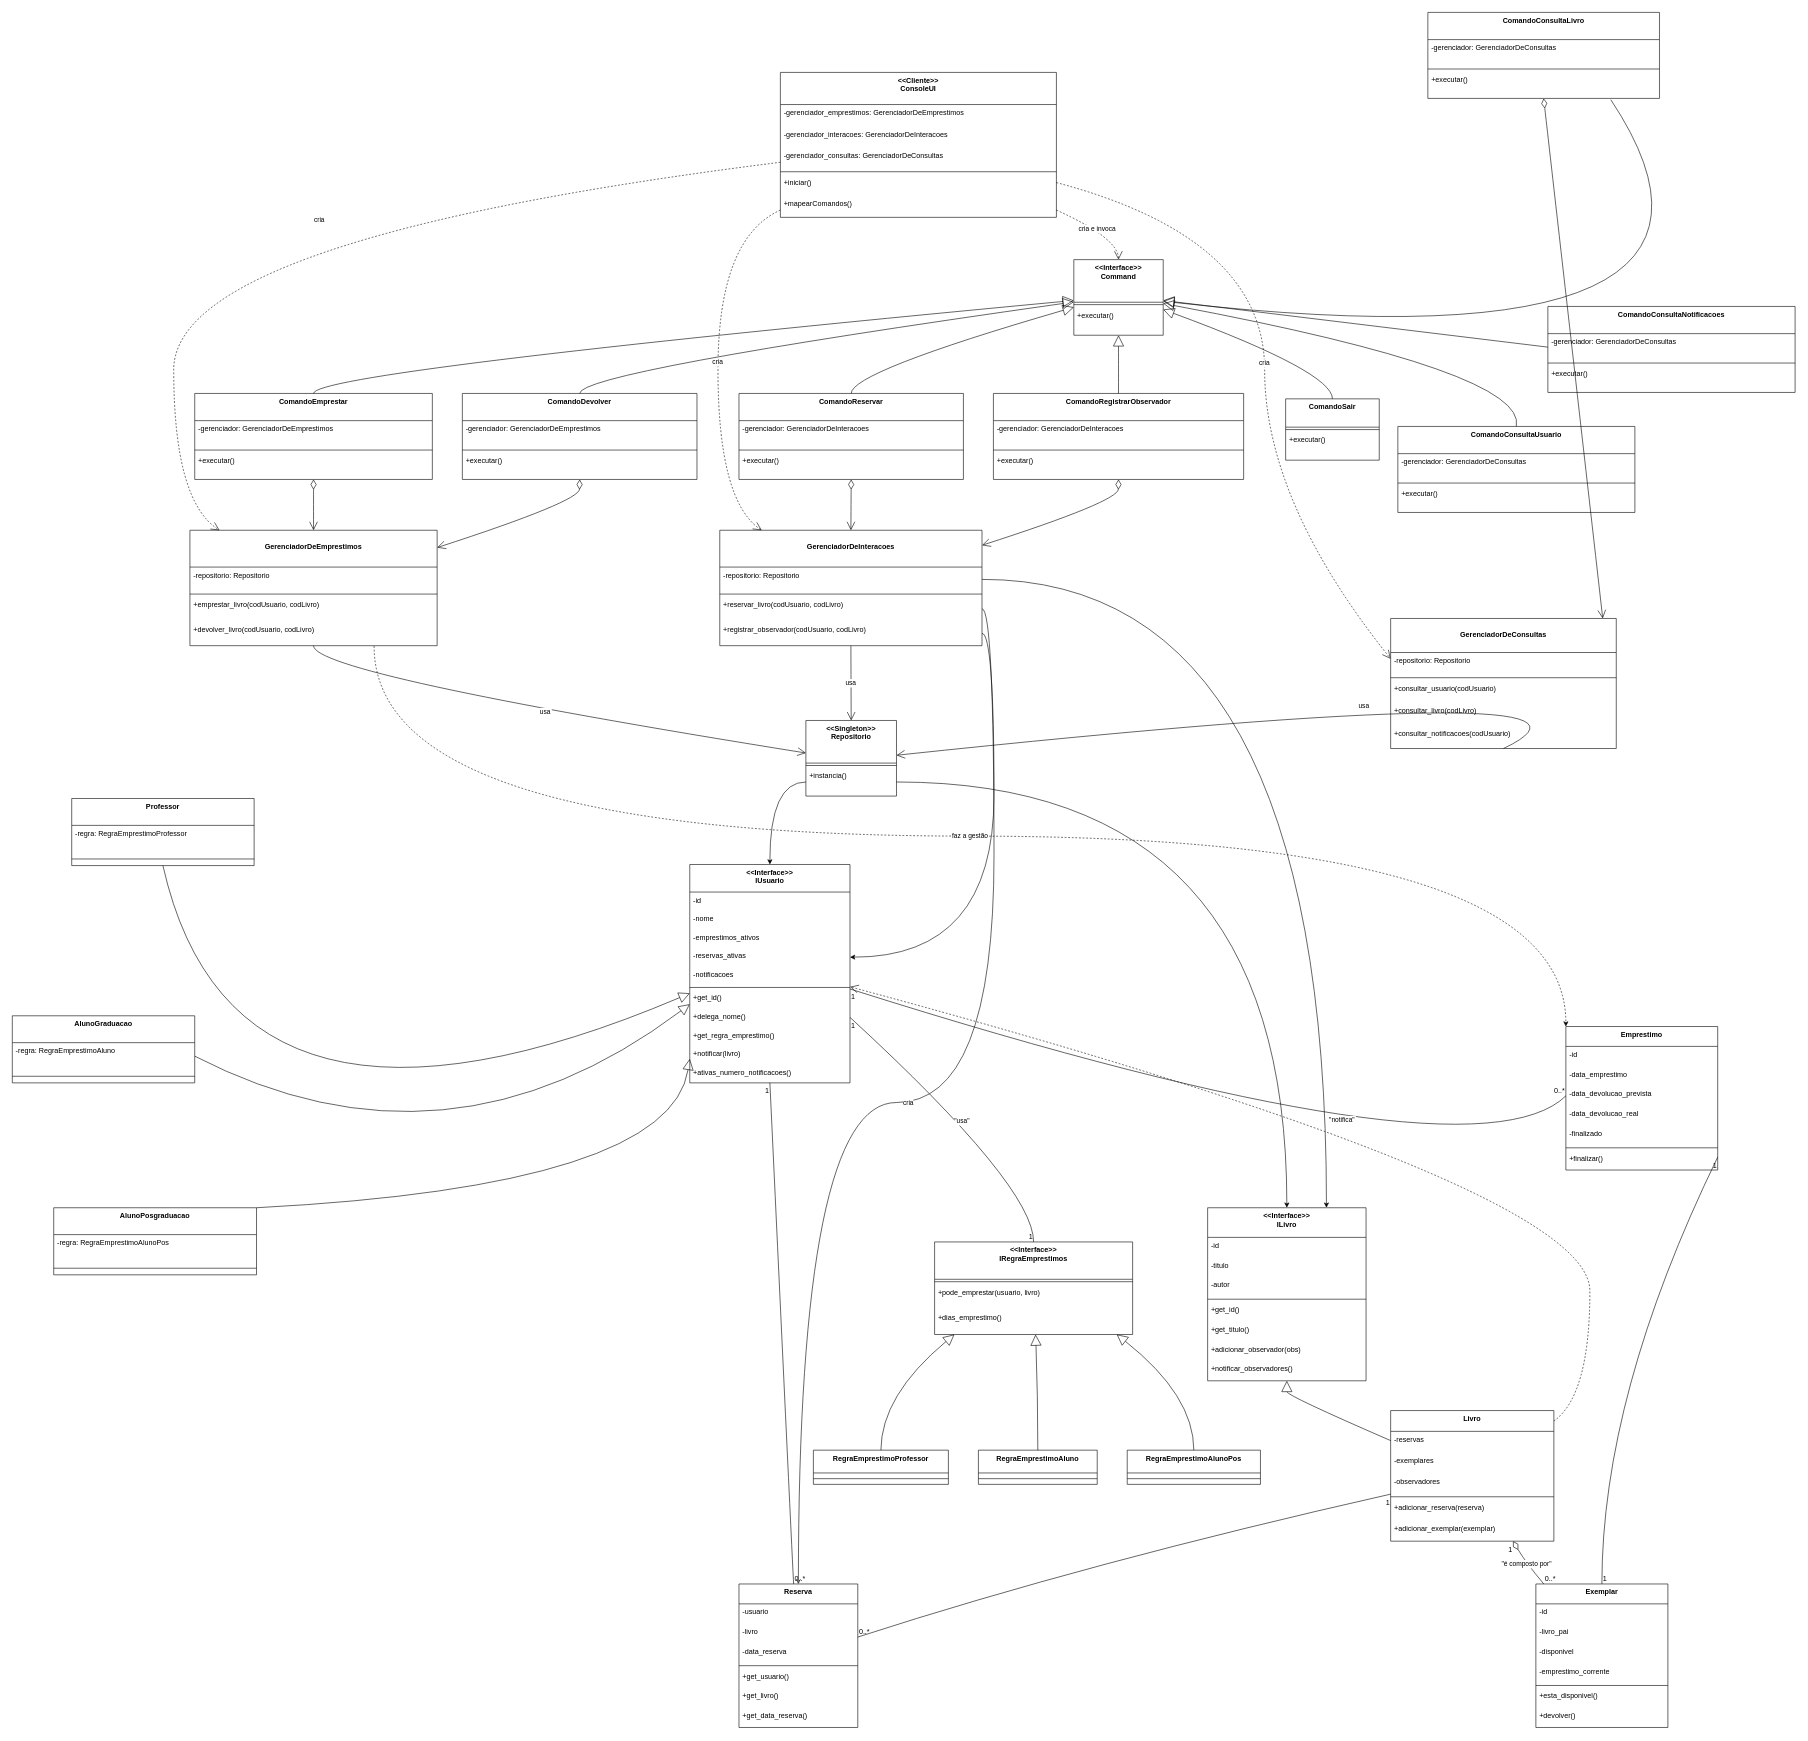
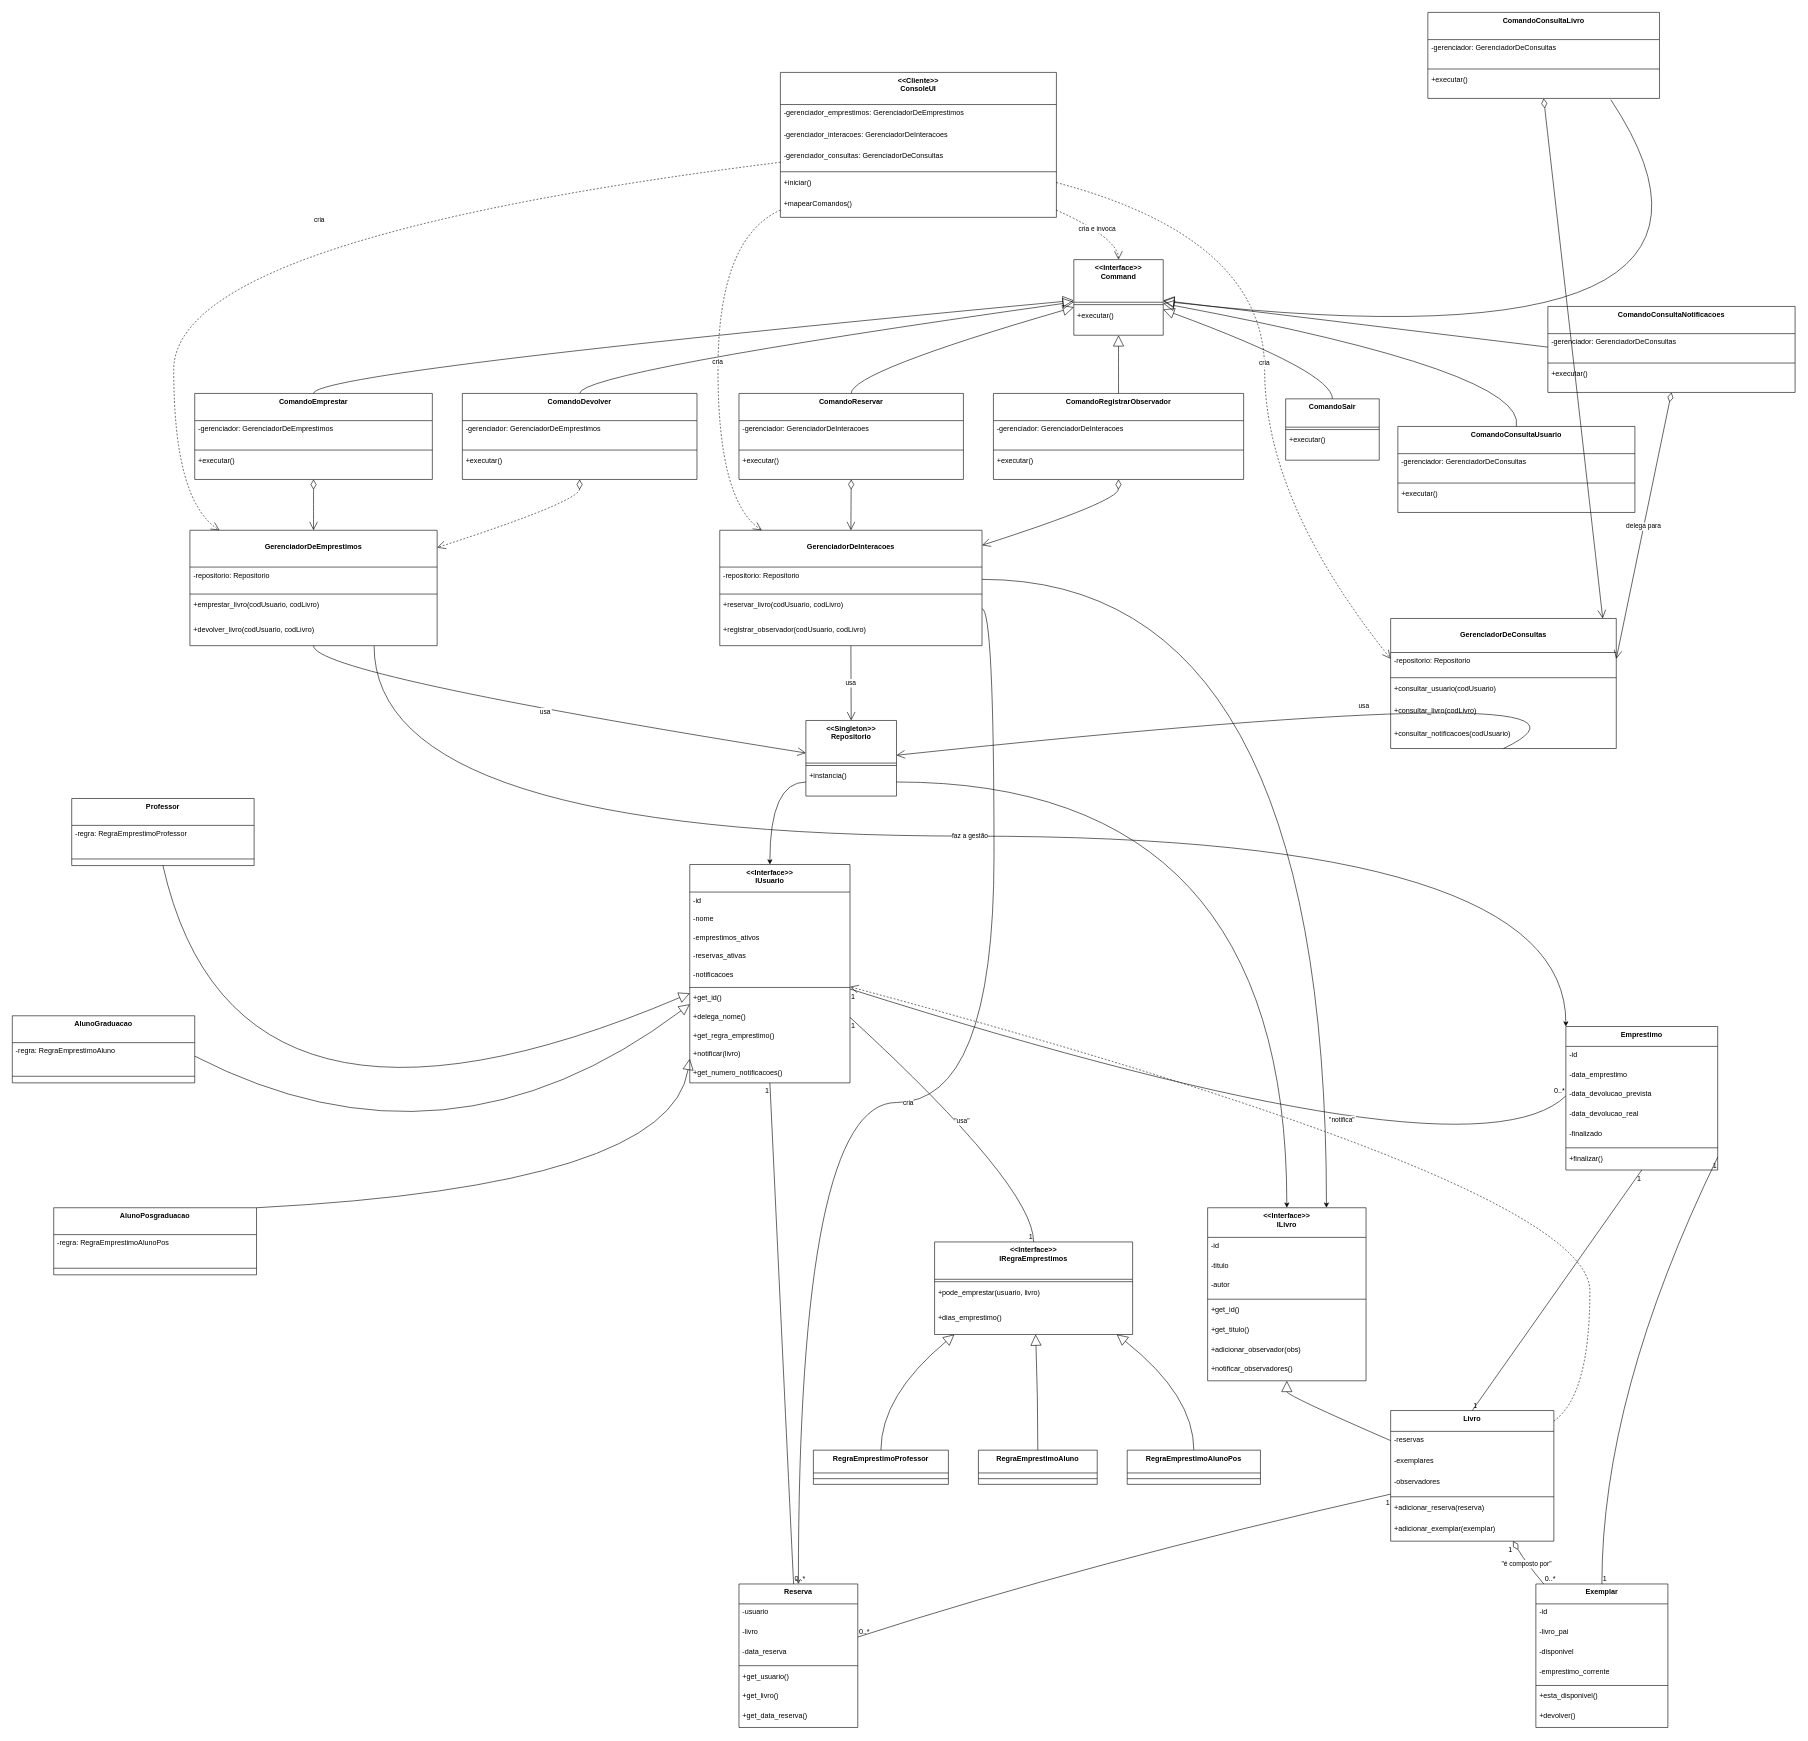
edge "ComandoDevolver" -- "GerenciadorDeEmprestimos": style solid -> dashed
edge "ComandoConsultaNotificacoes" -- "GerenciadorDeConsultas": added, label "delega para"
edge "+devolver_livro(codUsuario, codLivro)" -> "Emprestimo": style dashed -> solid
edge "+registrar_observador(codUsuario, codLivro)" -> "-reservas_ativas": removed
node "+ativas_numero_notificacoes()": label "+ativas_numero_notificacoes()" -> "+get_numero_notificacoes()"
edge "Emprestimo" -- "Livro": added, labels "1", "1"
